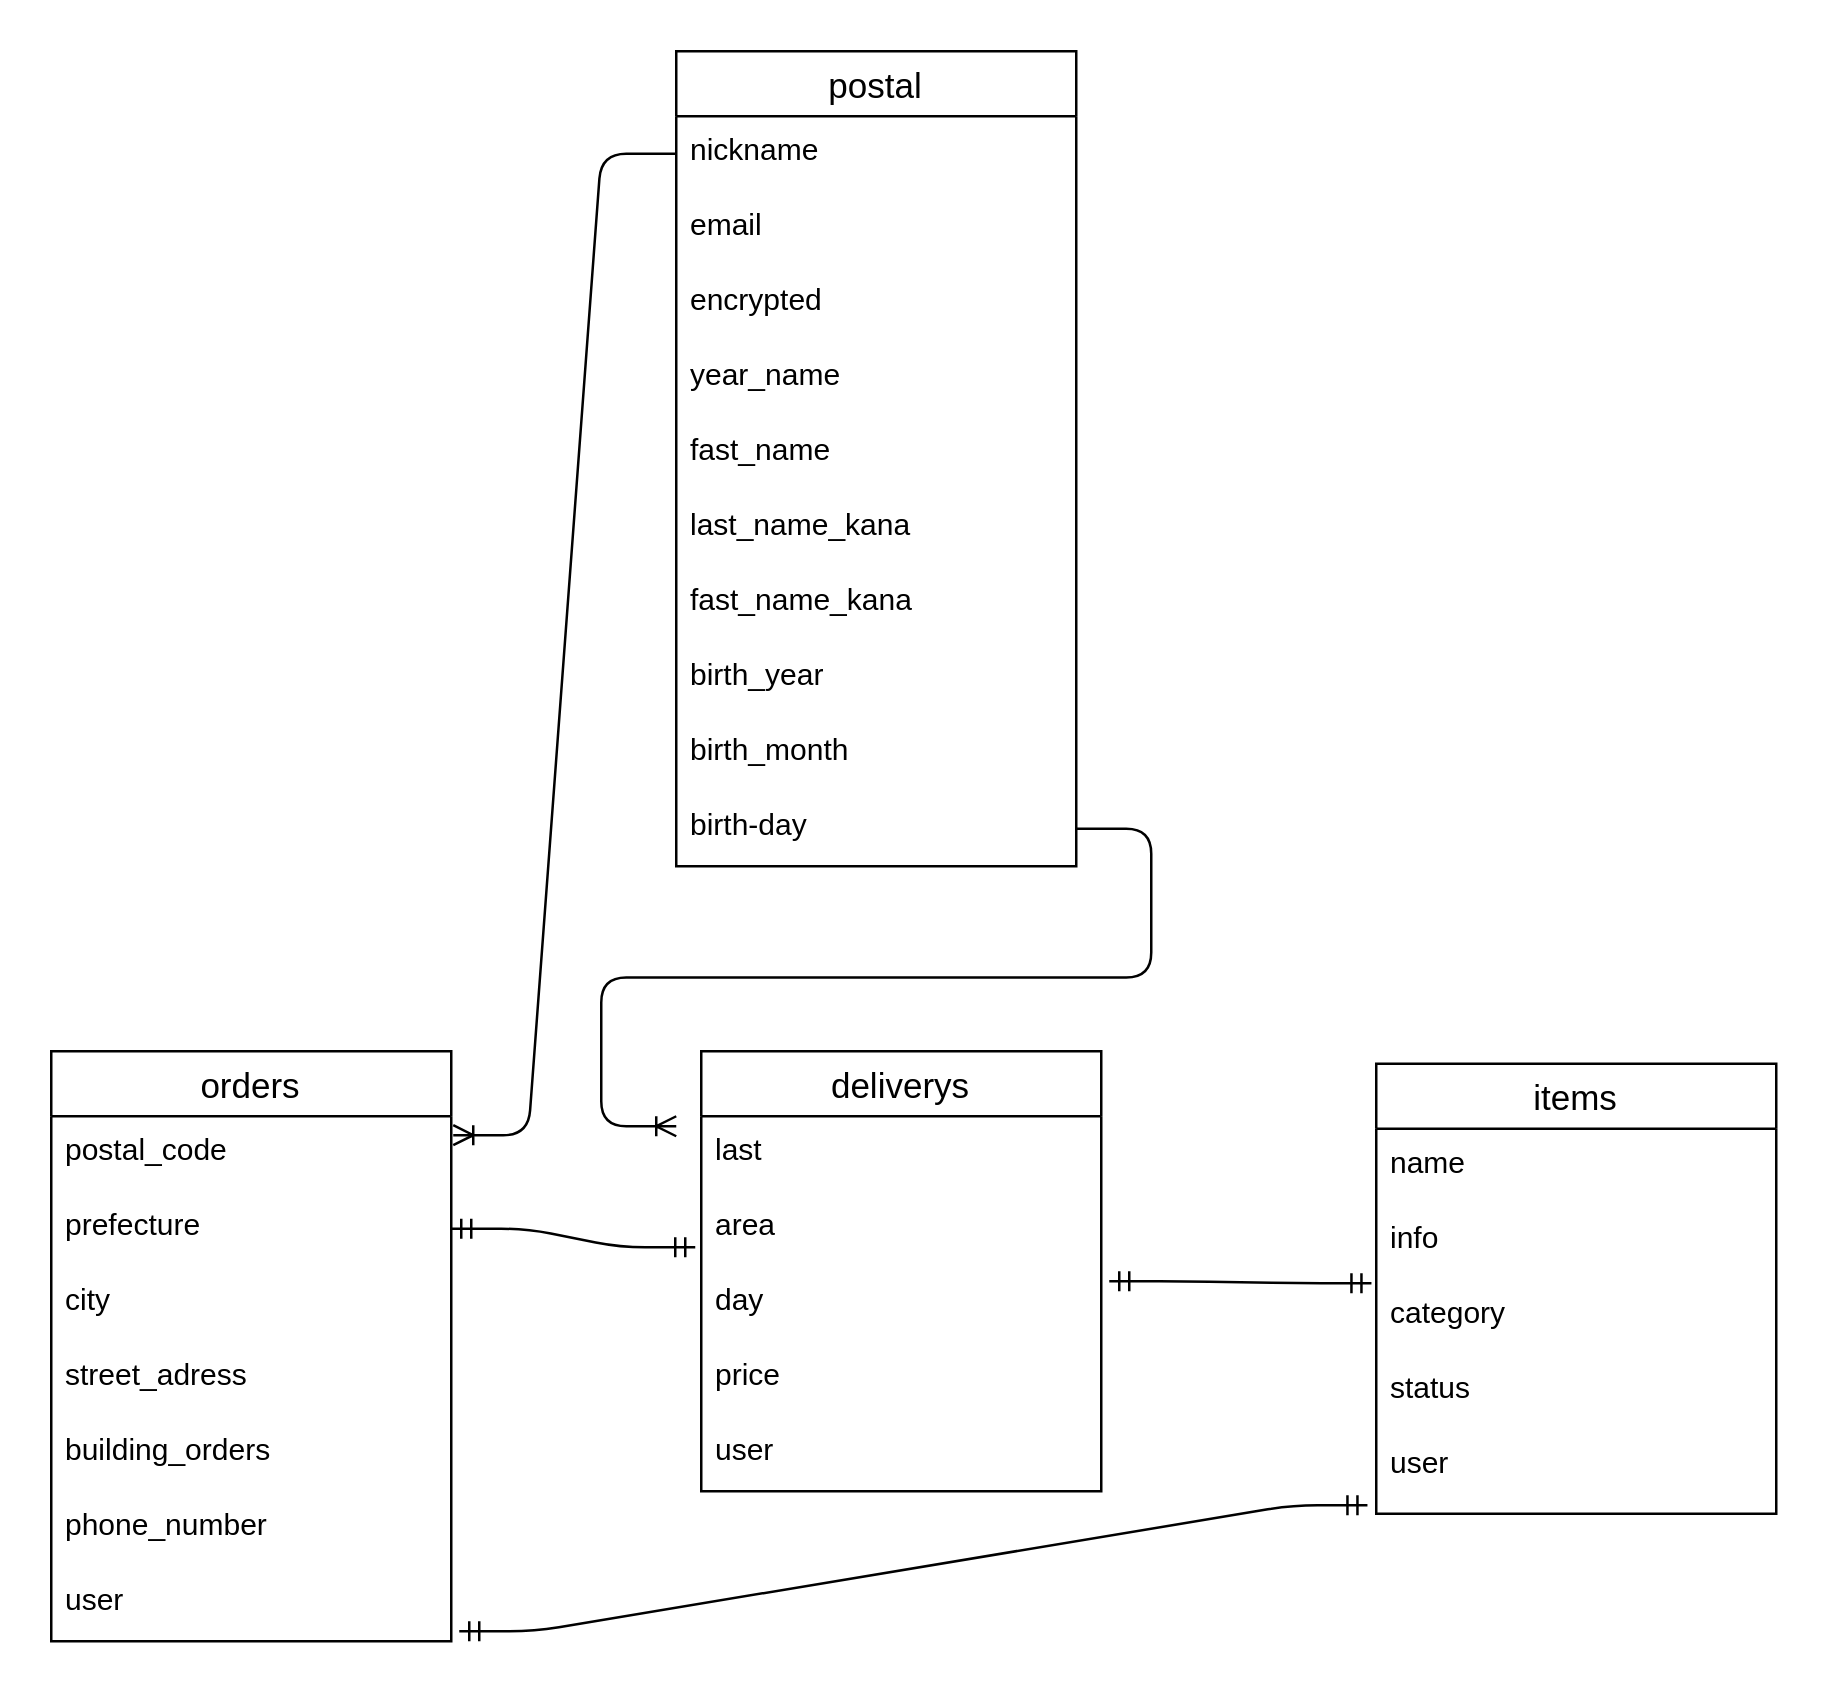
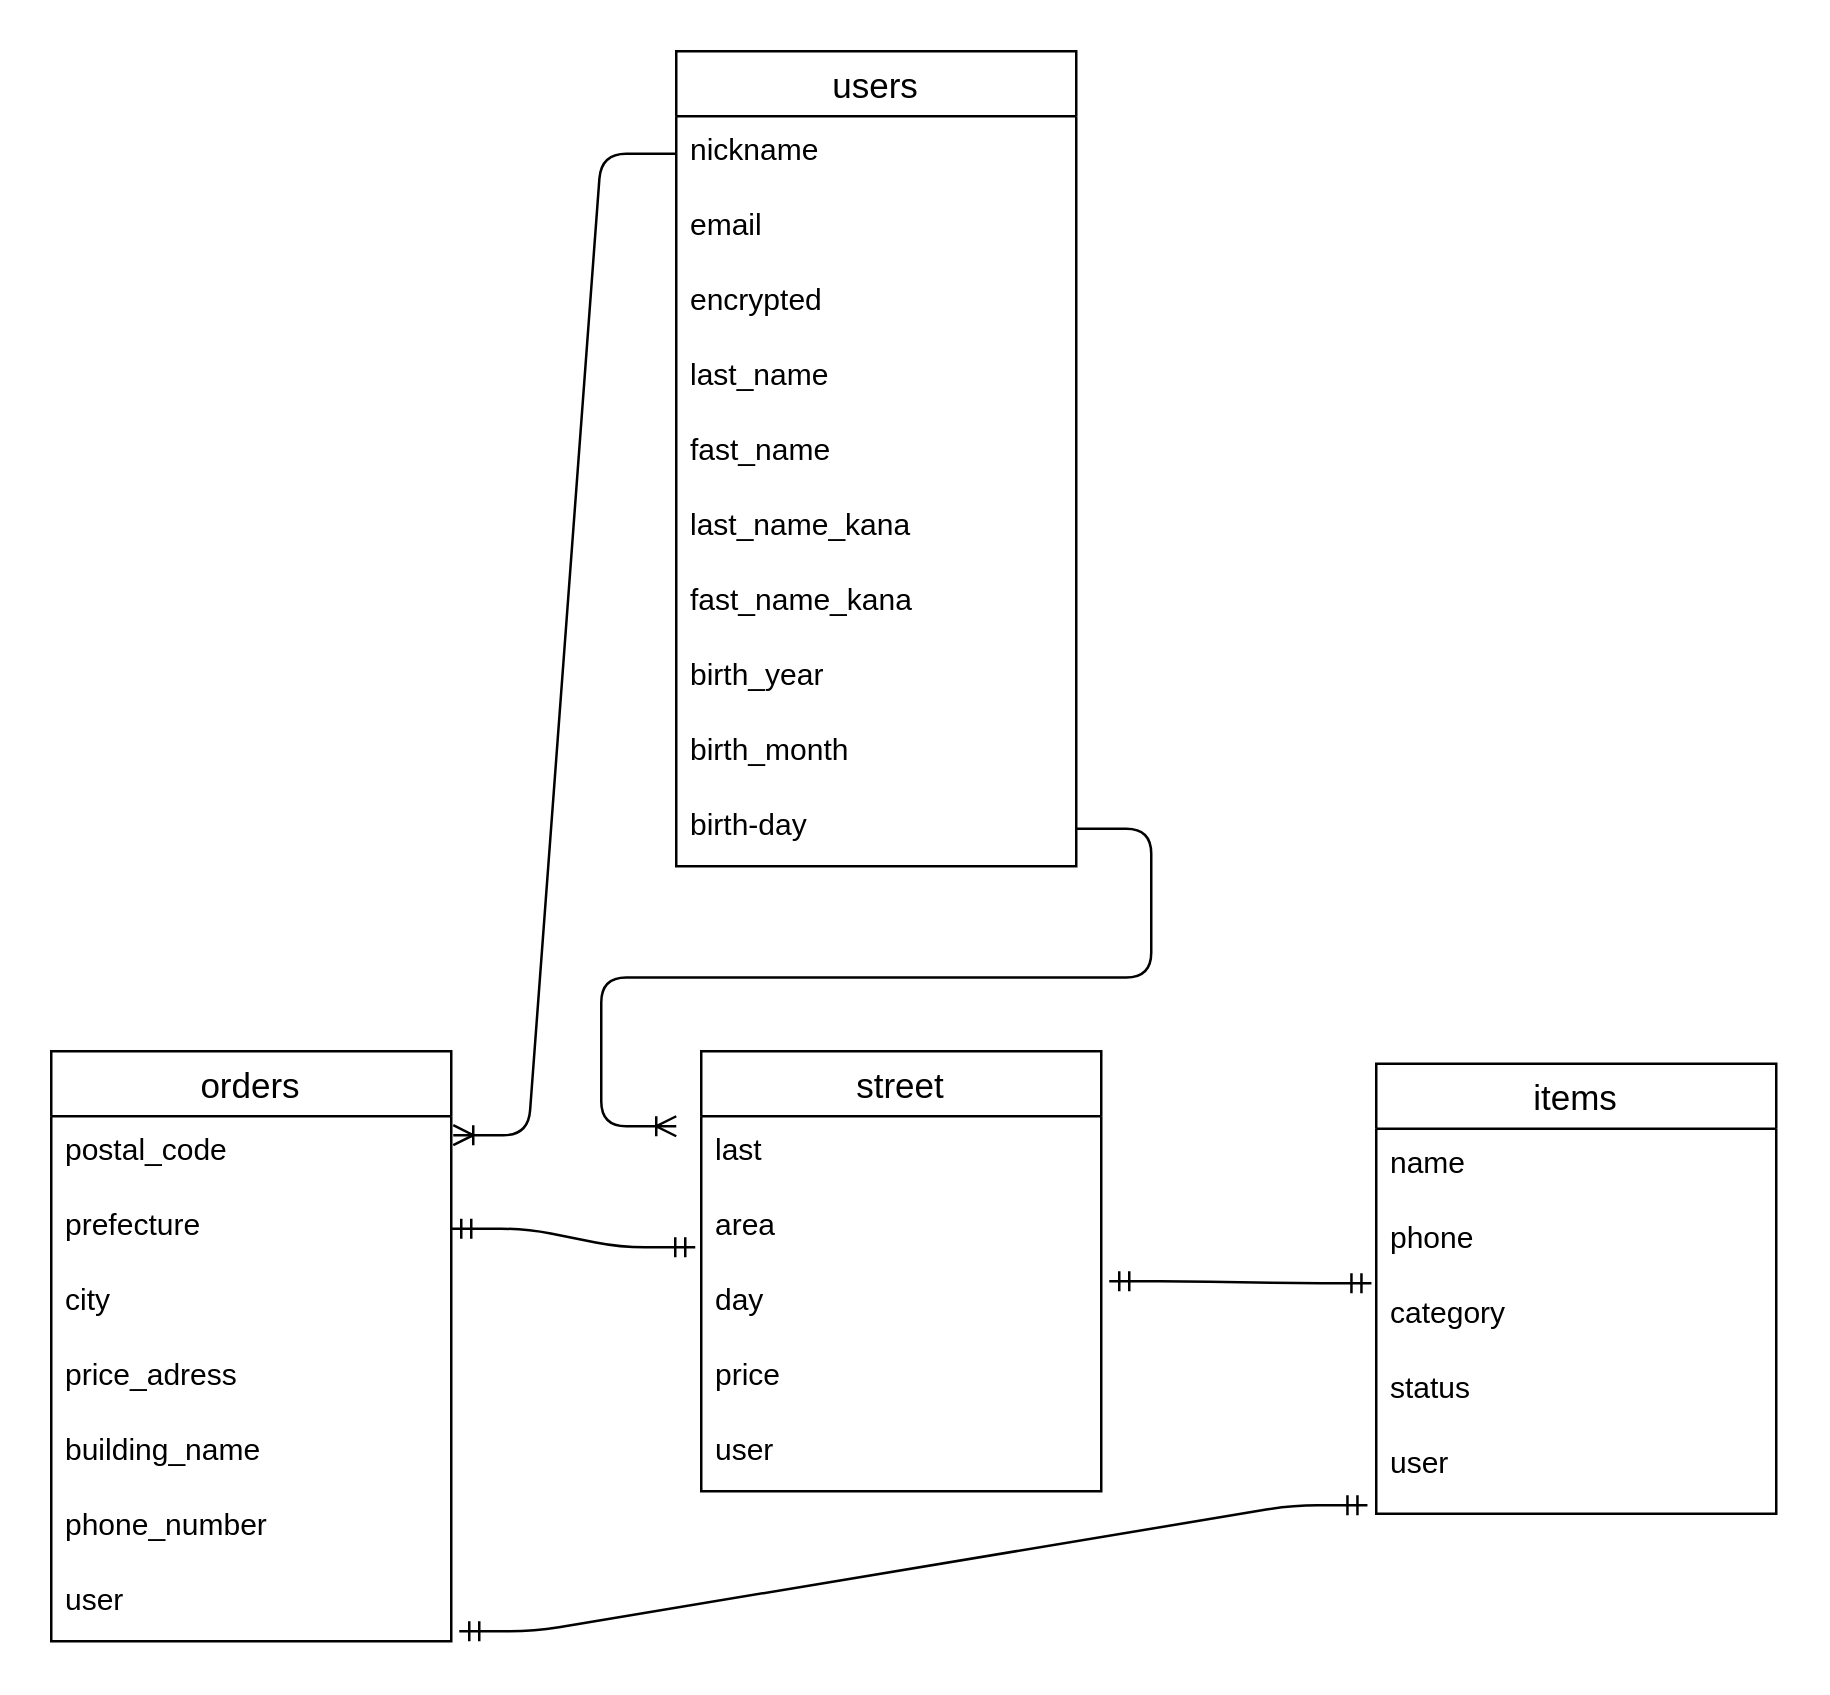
node "postal": label "postal" -> "users"
node "year_name": label "year_name" -> "last_name"
node "deliverys": label "deliverys" -> "street"
node "info": label "info" -> "phone"
node "street_adress": label "street_adress" -> "price_adress"
node "building_orders": label "building_orders" -> "building_name"
